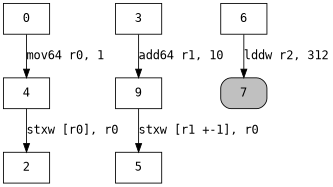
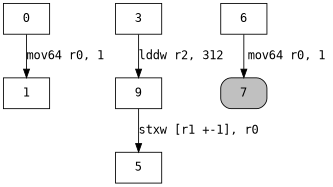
edge "3" -> "9": label "add64 r1, 10" -> "lddw r2, 312"
edge "6" -> "7": label "lddw r2, 312" -> "mov64 r0, 1"
node "4": label "4" -> "1"
node "2": removed
